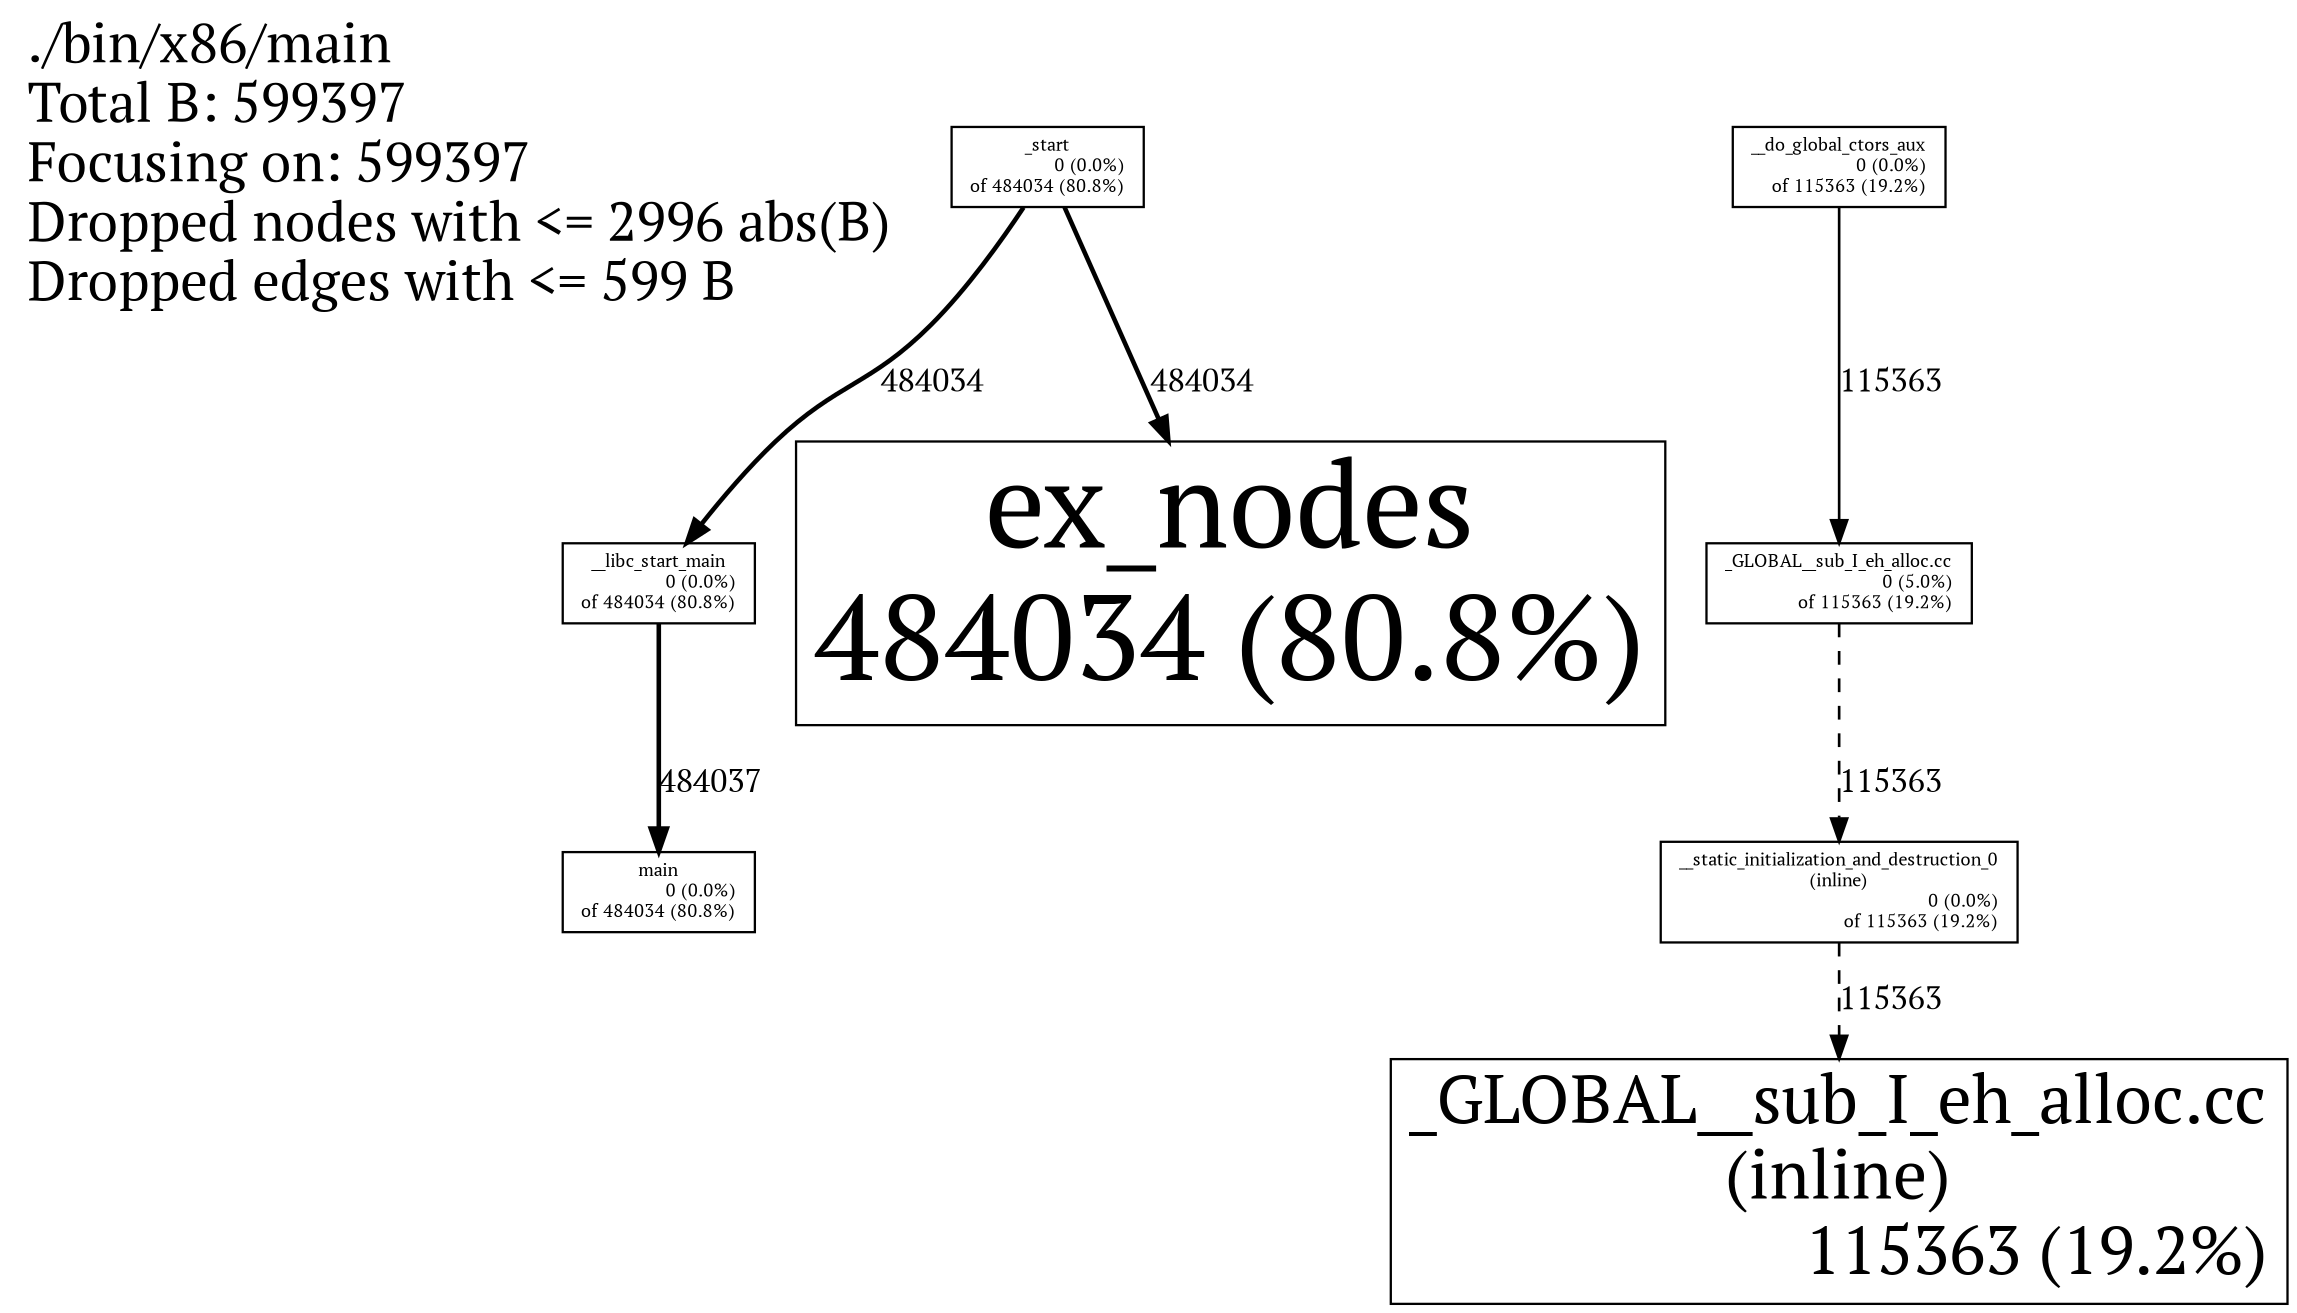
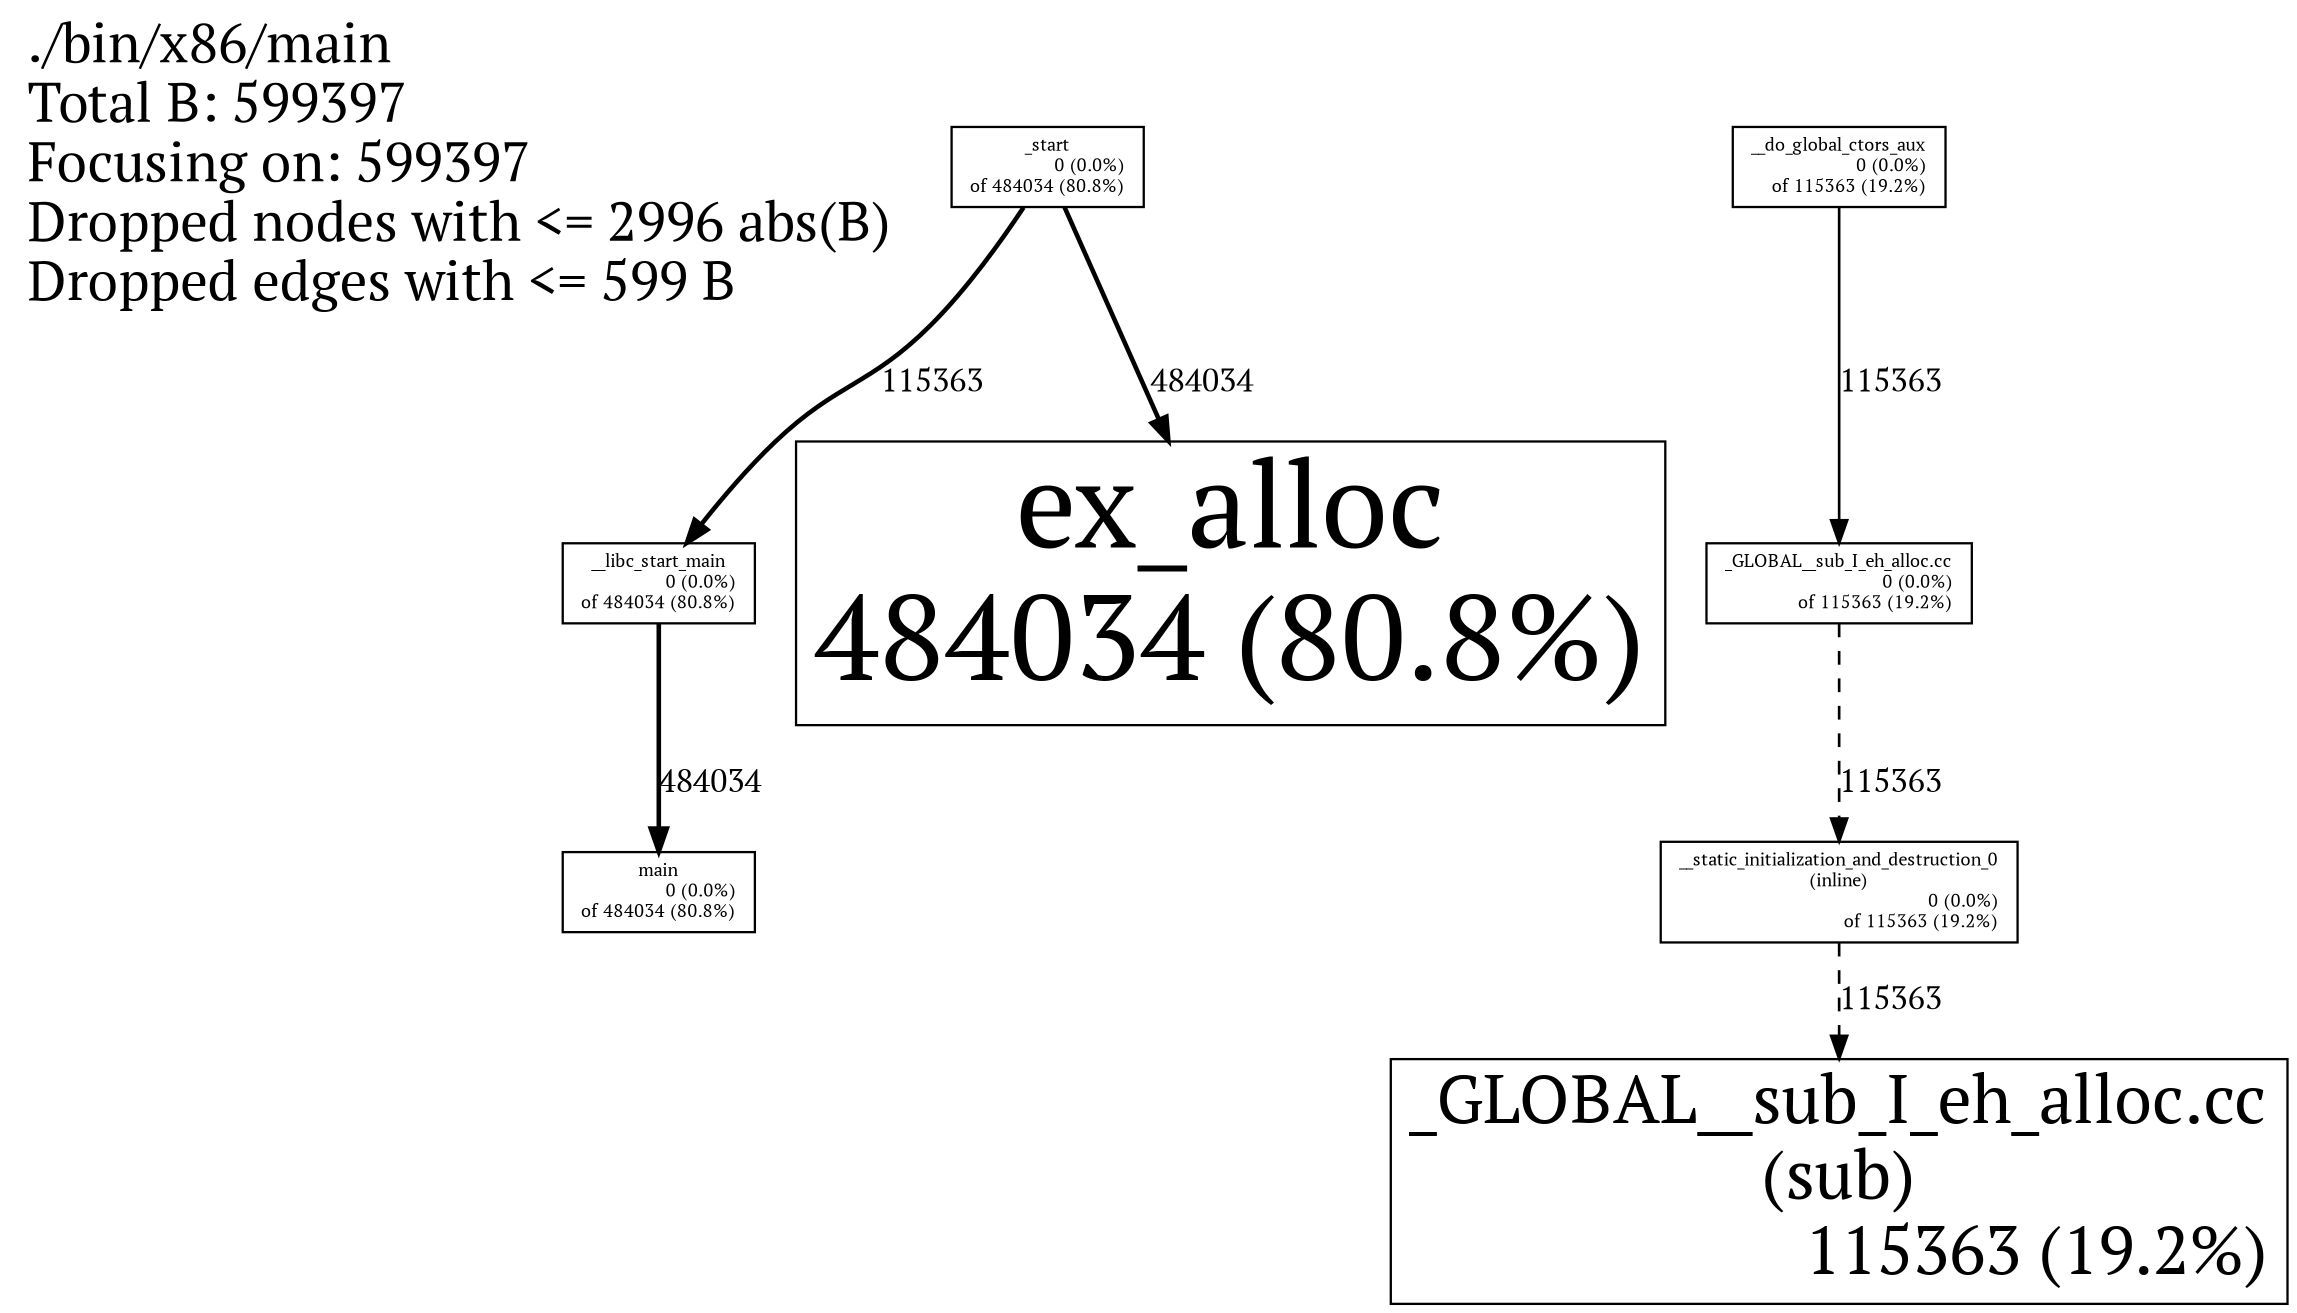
edge "_start 0 (0.0%) of 484034 (80.8%)" -> "__libc_start_main 0 (0.0%) of 484034 (80.8%)": label "484034" -> "115363"
node "ex_nodes 484034 (80.8%)": label "ex_nodes 484034 (80.8%)" -> "ex_alloc 484034 (80.8%)"
node "_GLOBAL__sub_I_eh_alloc.cc 0 (5.0%) of 115363 (19.2%)": label "_GLOBAL__sub_I_eh_alloc.cc 0 (5.0%) of 115363 (19.2%)" -> "_GLOBAL__sub_I_eh_alloc.cc 0 (0.0%) of 115363 (19.2%)"
edge "__libc_start_main 0 (0.0%) of 484034 (80.8%)" -> "main 0 (0.0%) of 484034 (80.8%)": label "484037" -> "484034"
node "_GLOBAL__sub_I_eh_alloc.cc (inline) 115363 (19.2%)": label "_GLOBAL__sub_I_eh_alloc.cc (inline) 115363 (19.2%)" -> "_GLOBAL__sub_I_eh_alloc.cc (sub) 115363 (19.2%)"
